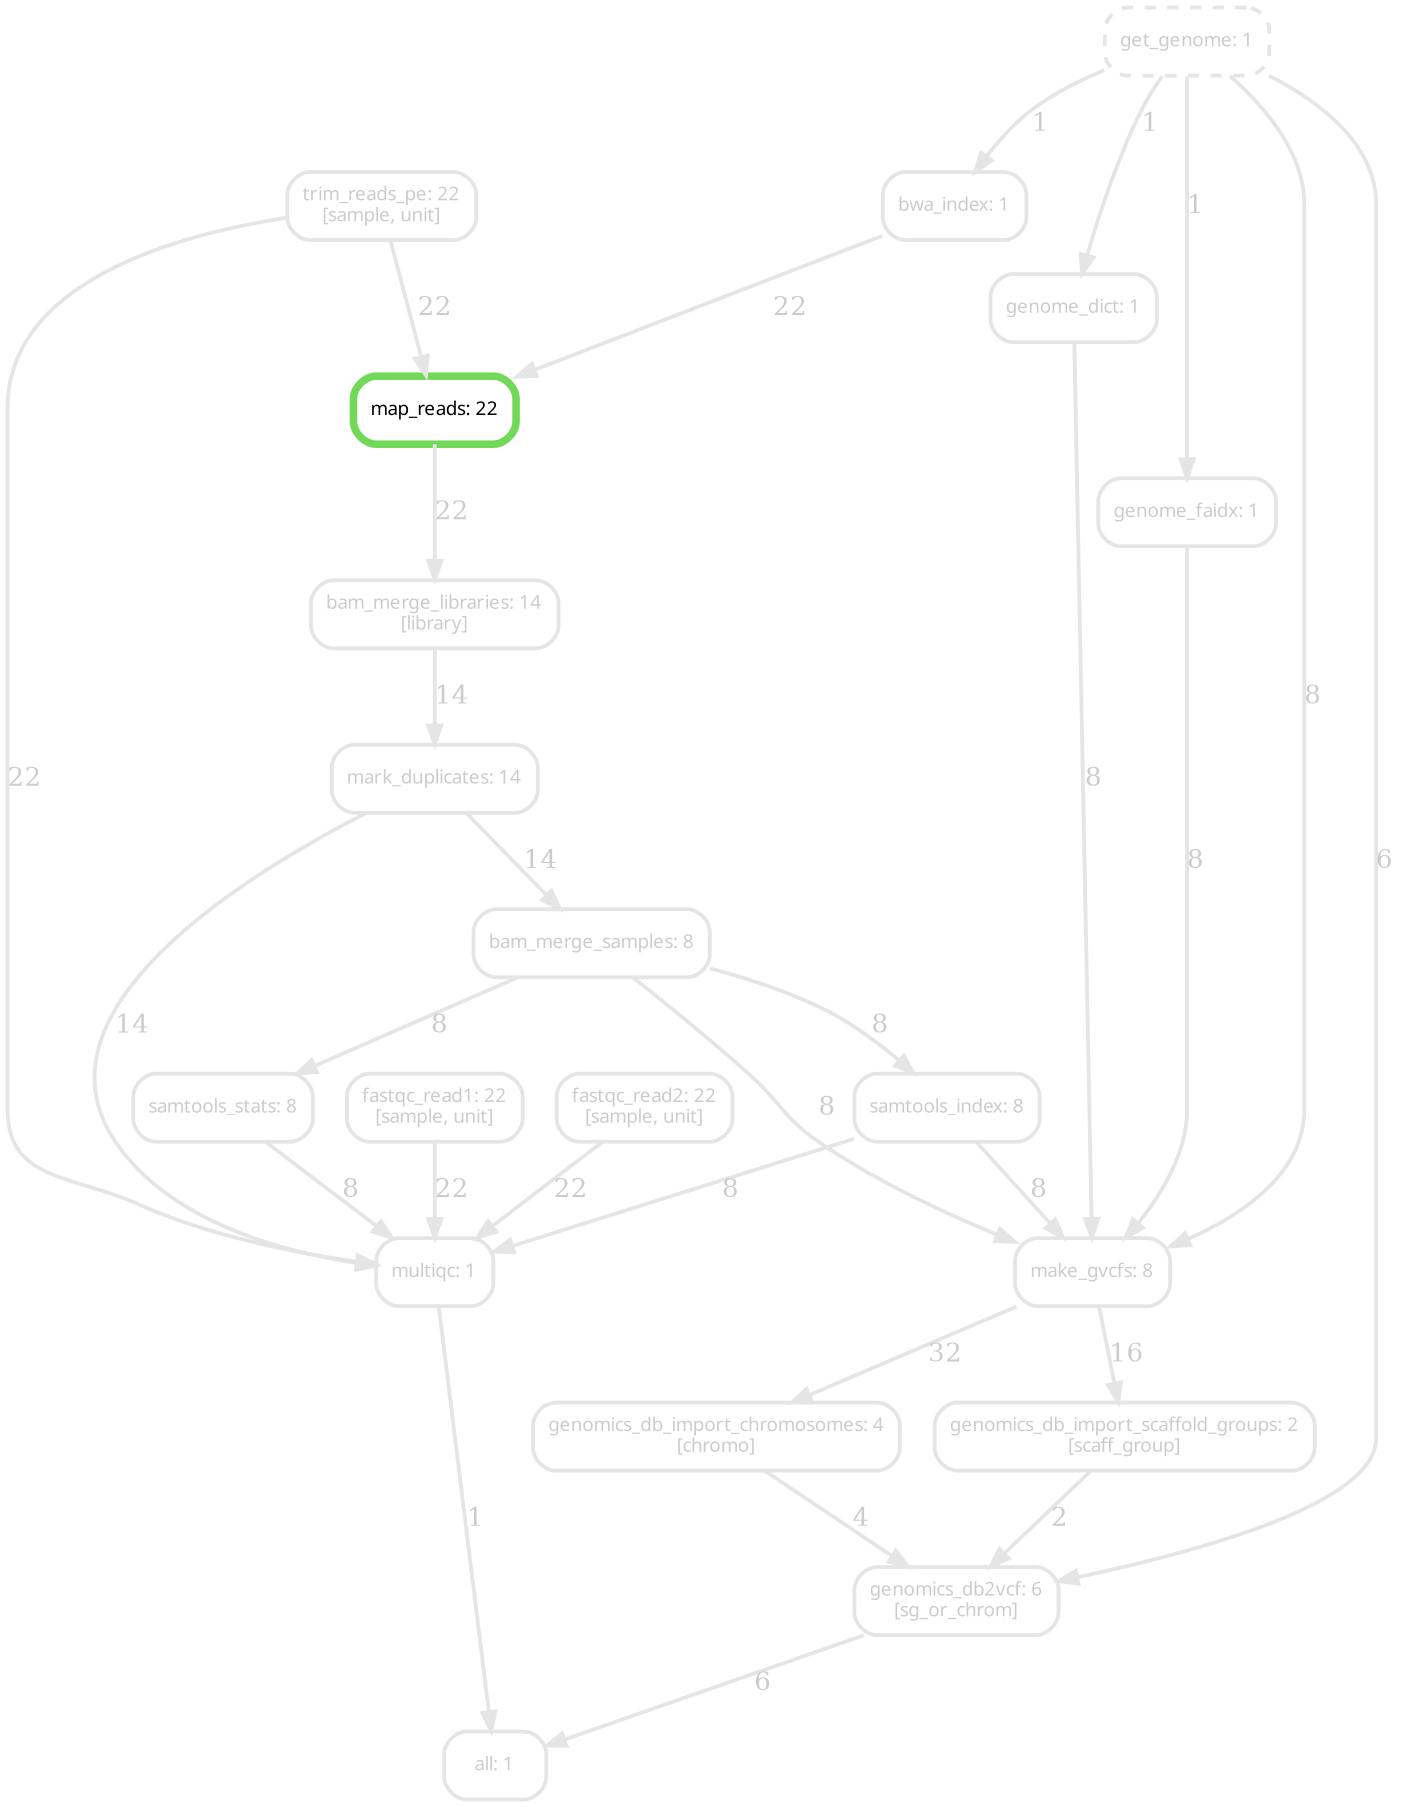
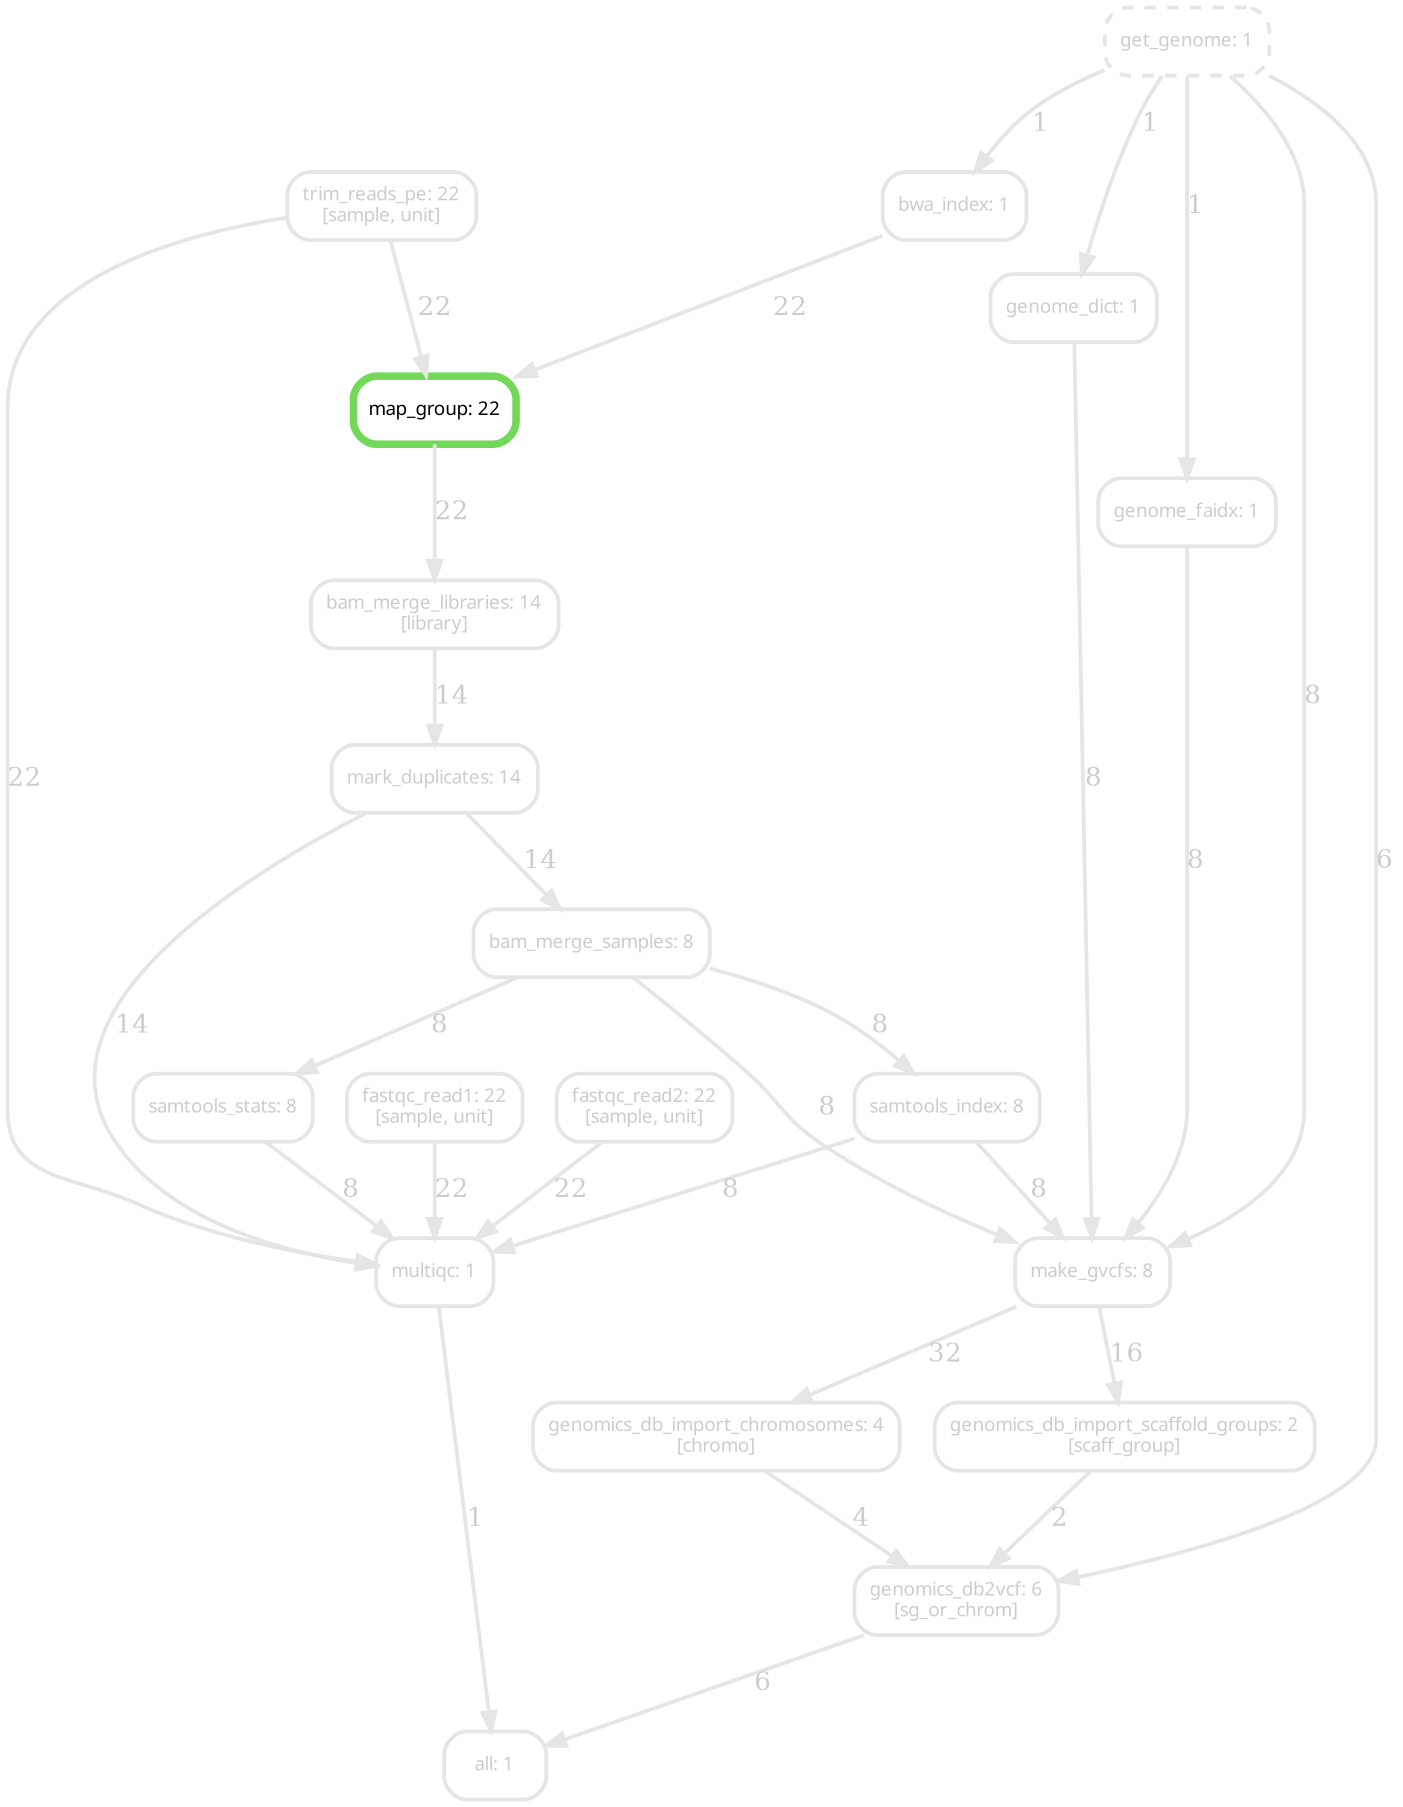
node "map_reads: 22": label "map_reads: 22" -> "map_group: 22"
